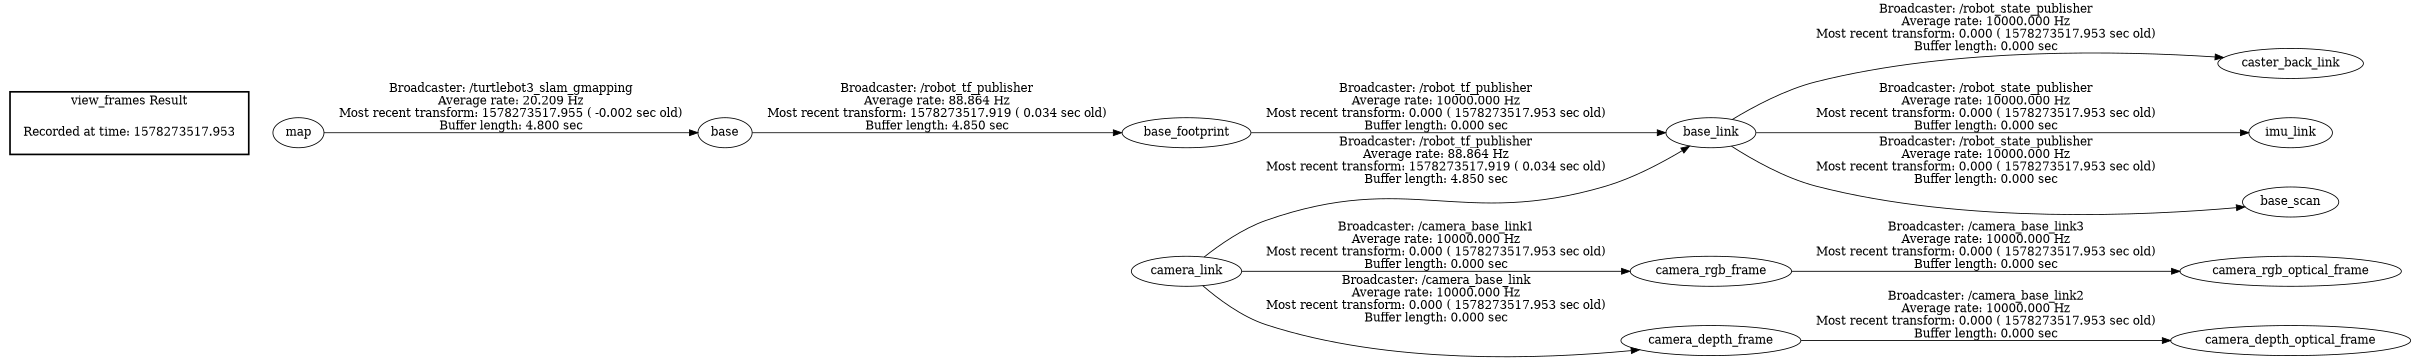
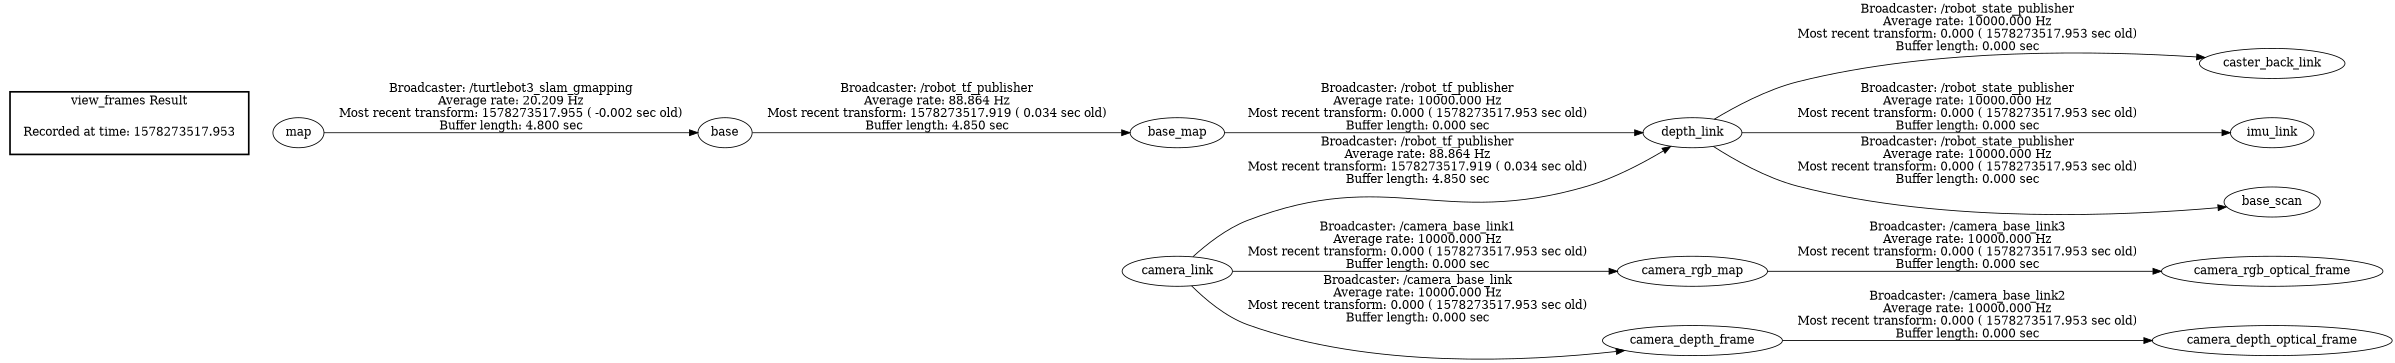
node "base_footprint": label "base_footprint" -> "base_map"
node "base_link": label "base_link" -> "depth_link"
node "camera_rgb_frame": label "camera_rgb_frame" -> "camera_rgb_map"
